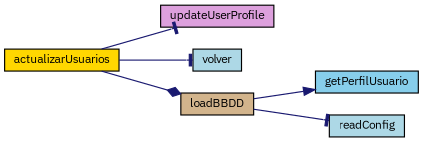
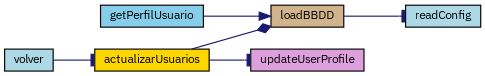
edge "actualizarUsuarios" -> "volver": reversed
edge "loadBBDD" -> "getPerfilUsuario": reversed
